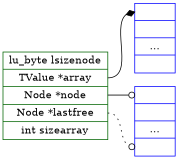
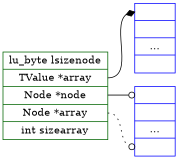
node "lu_byte lsizenode": text "Node *lastfree" -> "Node *array"
